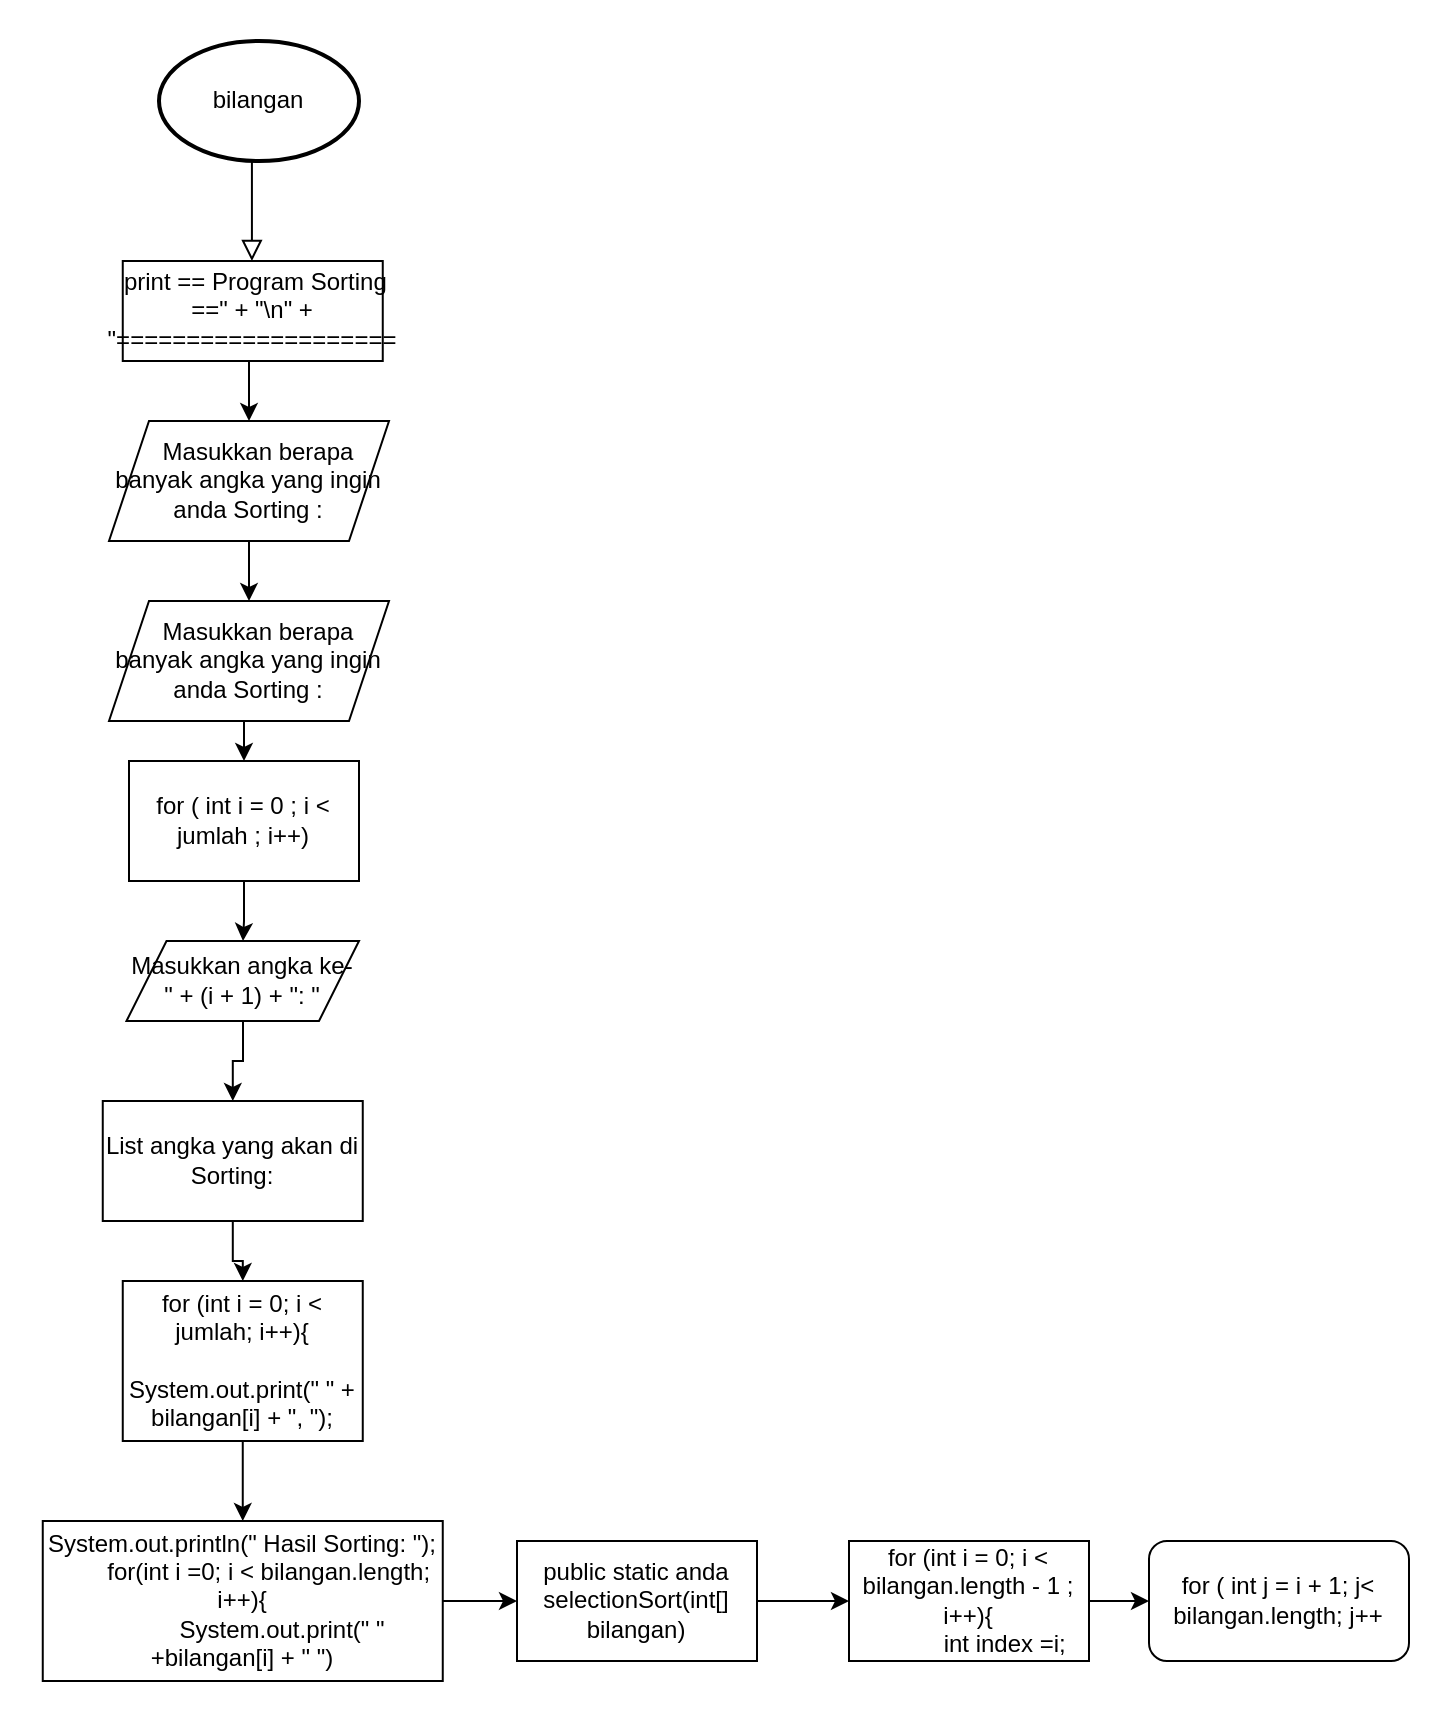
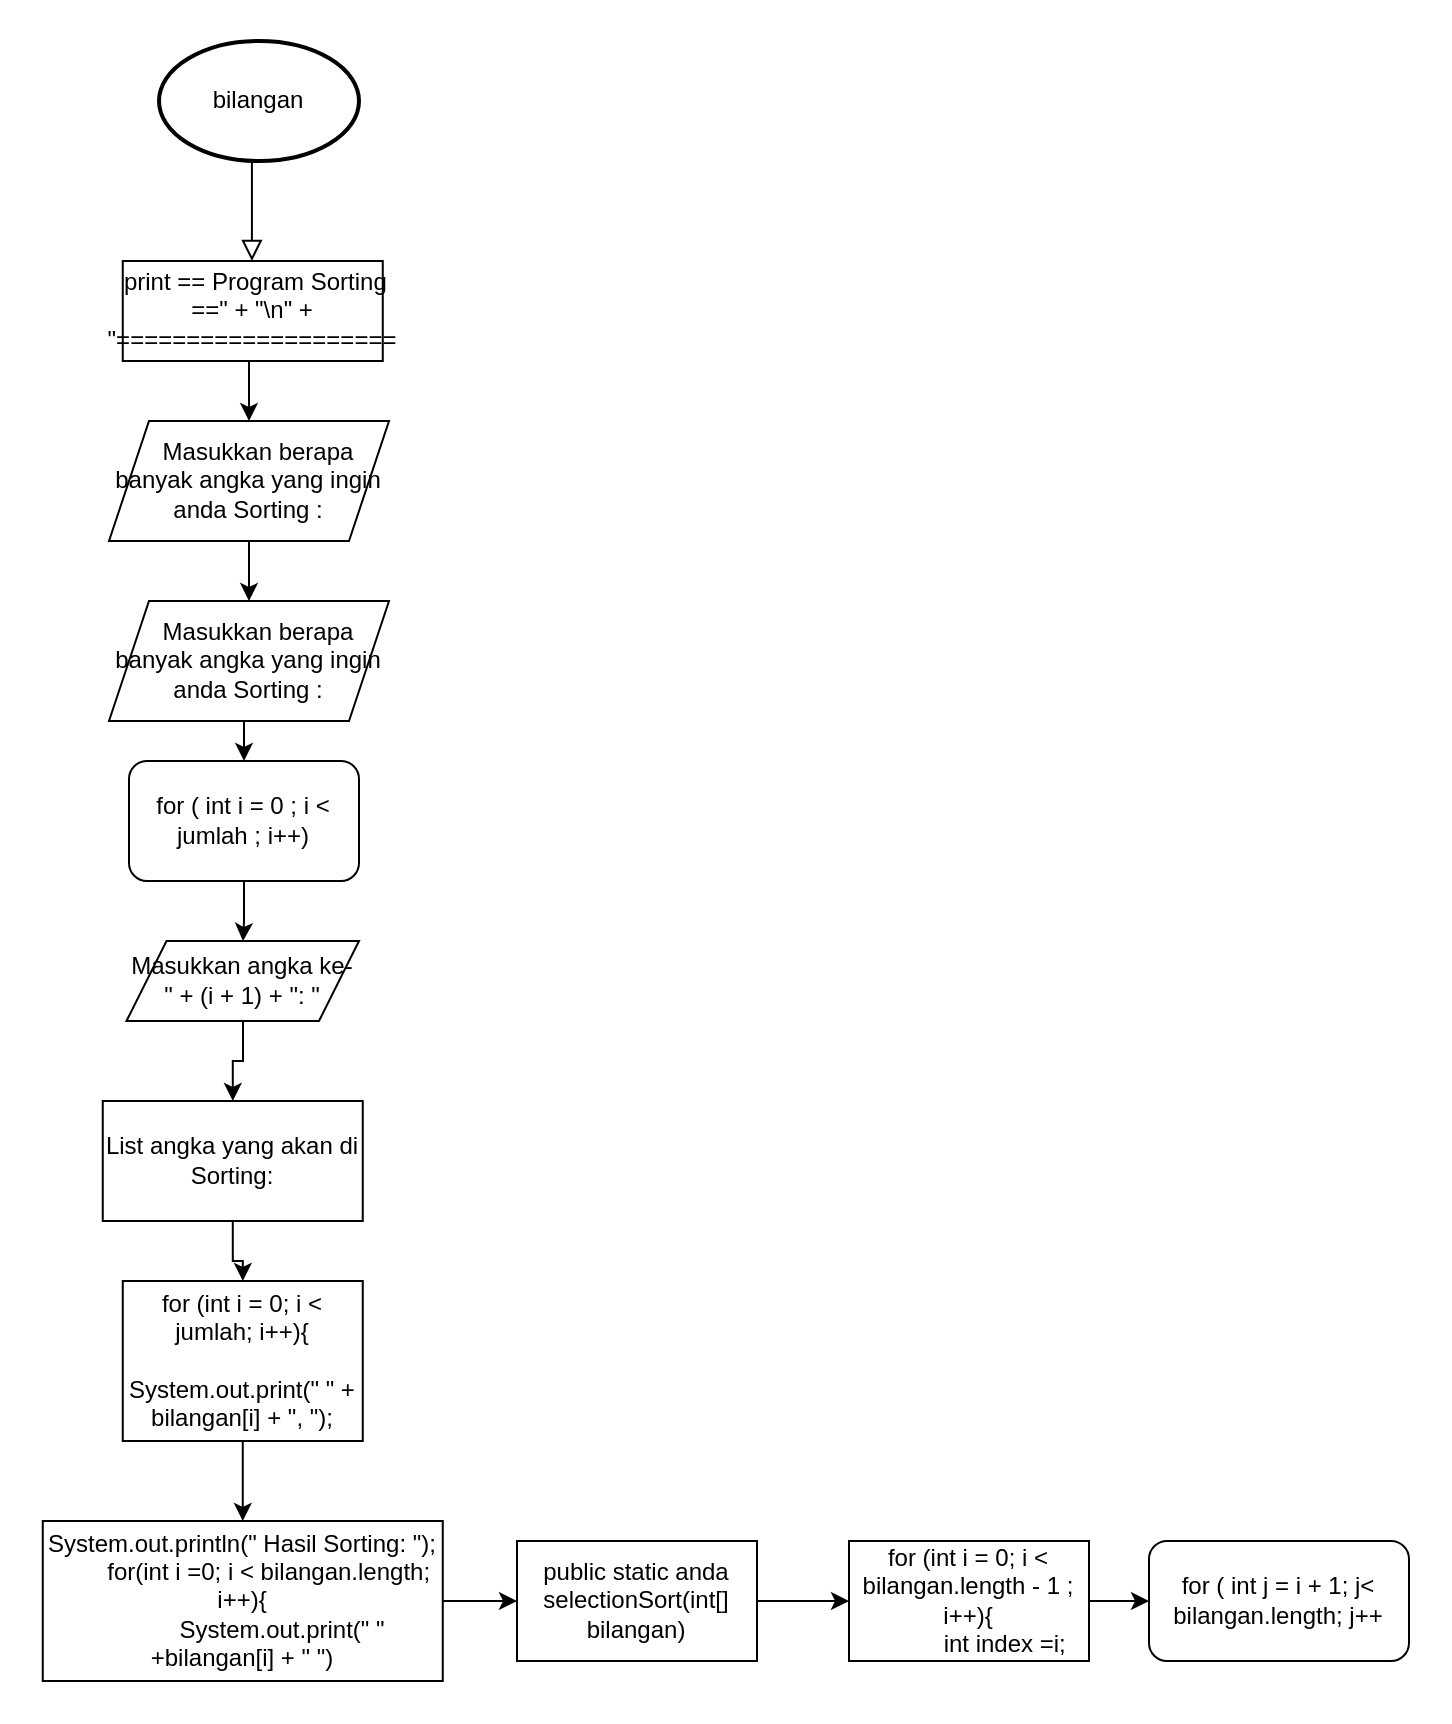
node "for ( int i = 0 ; i < jumlah ; i++)": shape rectangle -> rounded rectangle
